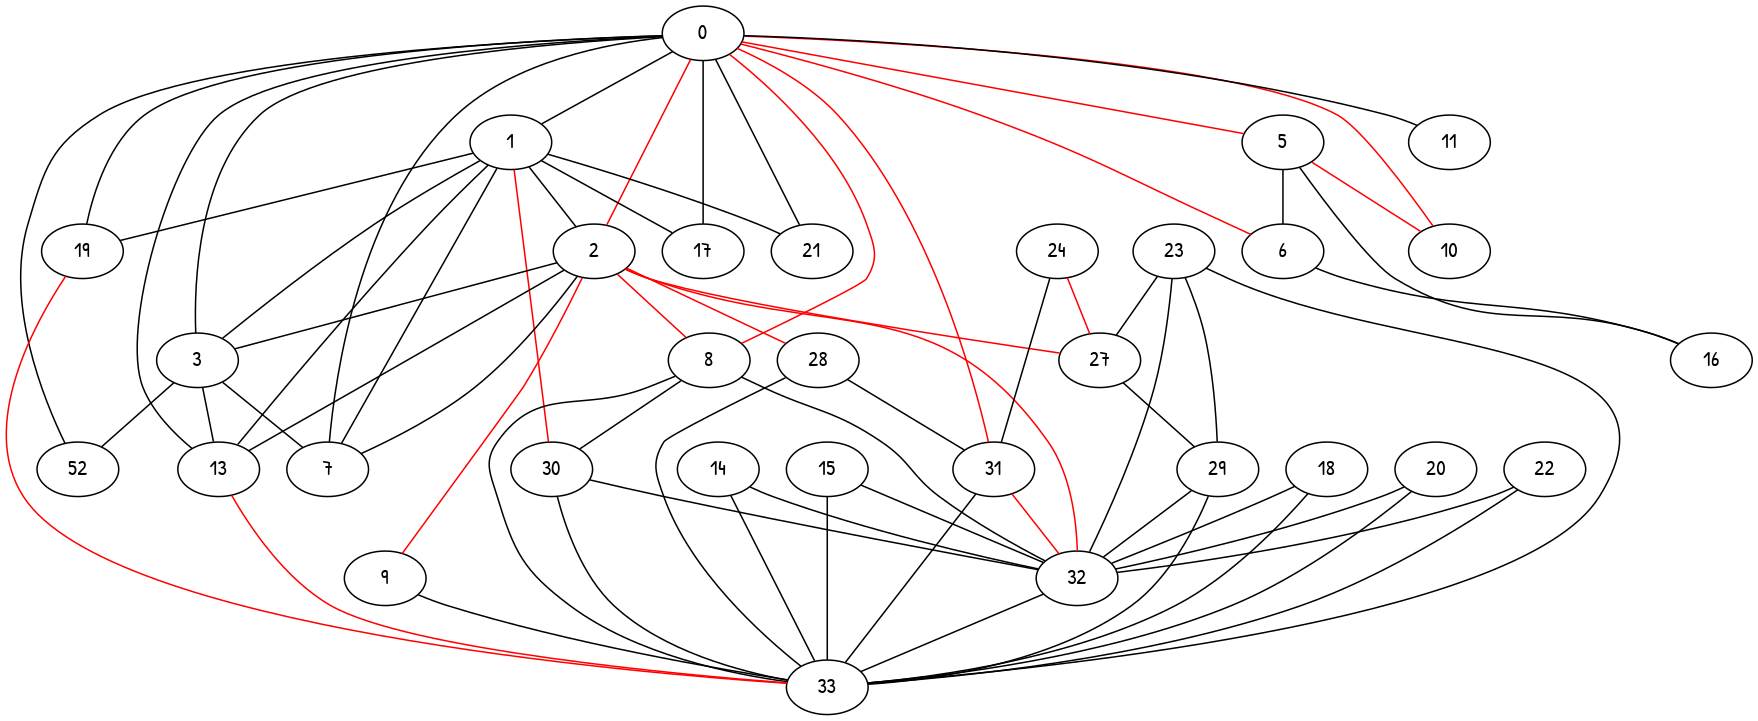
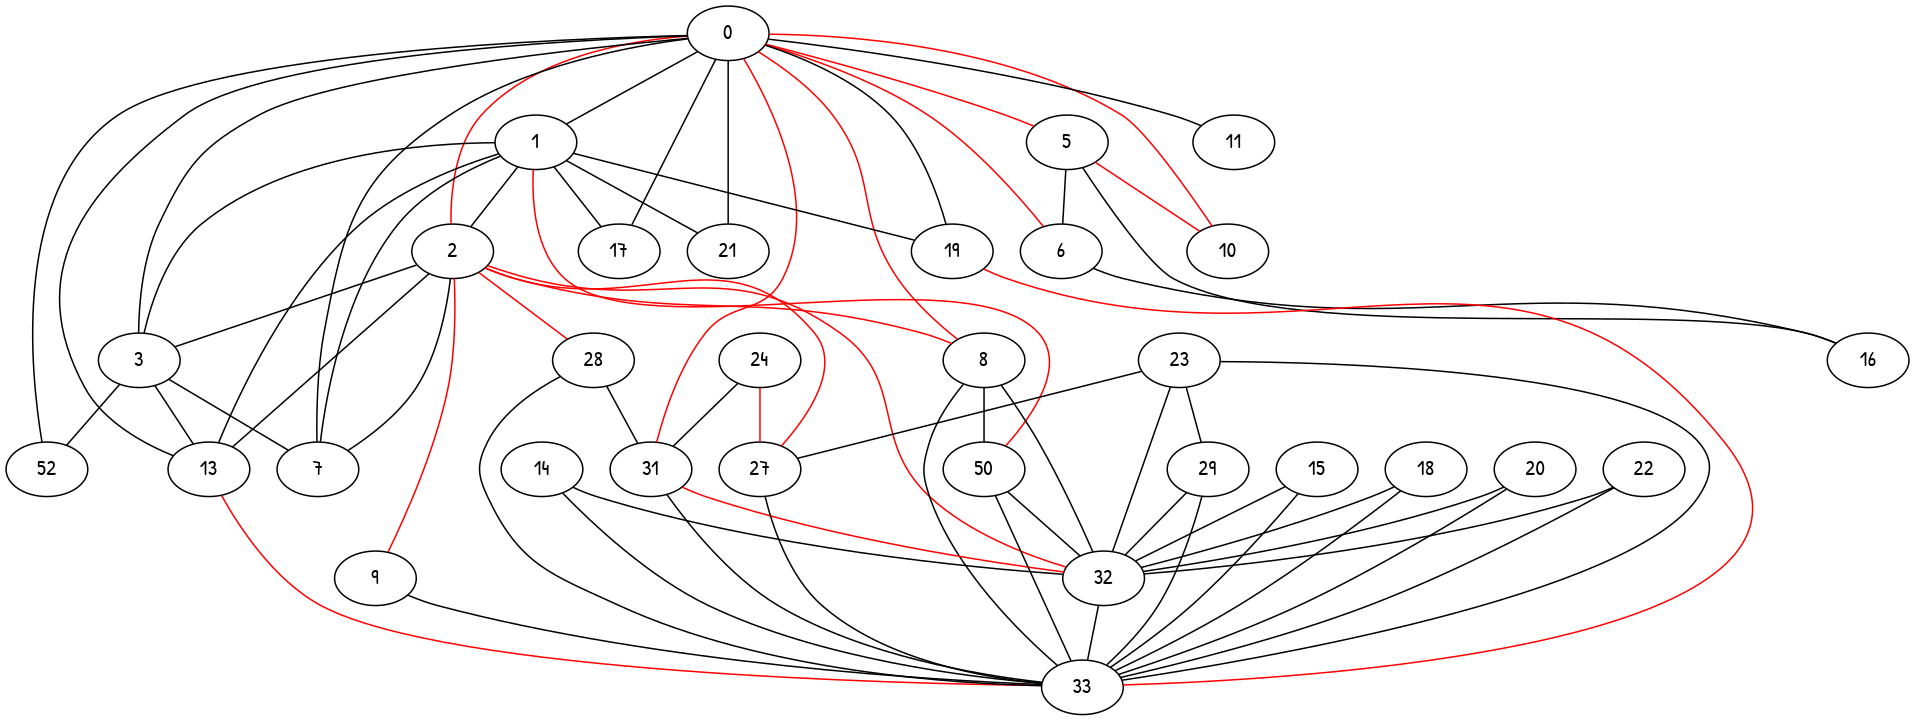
edge "27" -- "29": now "27" -- "33"
node "30": label "30" -> "50"
